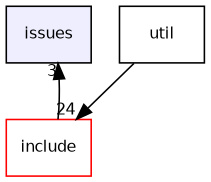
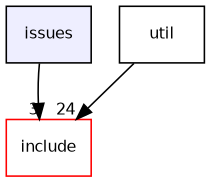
edge "include" -> "issues": reversed
